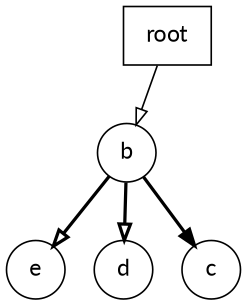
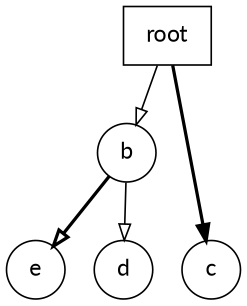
edge "b" -> "d": style bold -> solid
edge "b" -> "c": now "root" -> "c"
